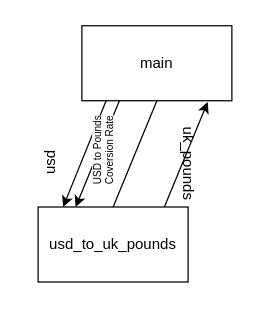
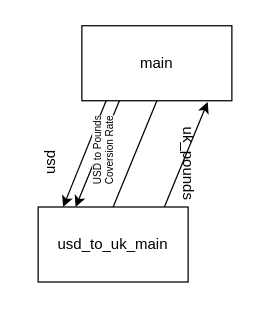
node "usd_to_uk_pounds": label "usd_to_uk_pounds" -> "usd_to_uk_main"
